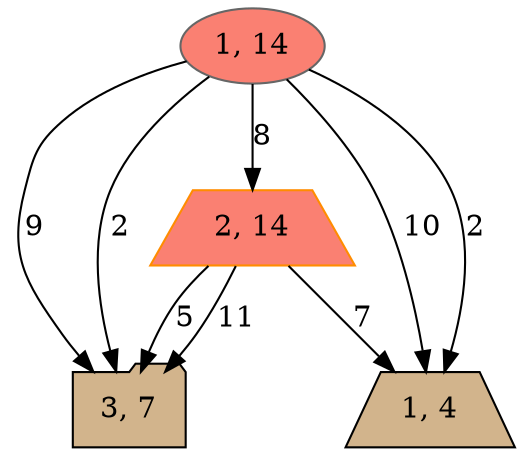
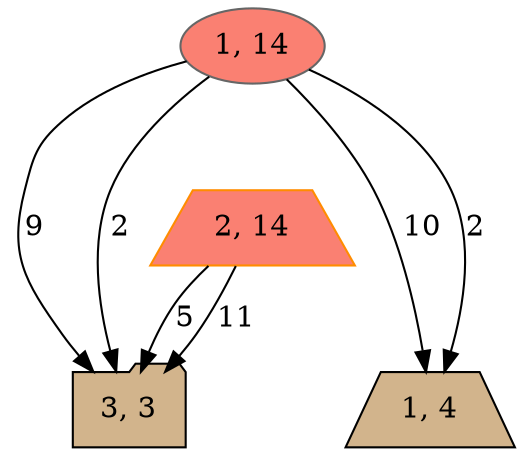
edge "1, 14" -> "2, 14": removed, label "8"
edge "2, 14" -> "1, 4": removed, label "7"
node "3, 7": label "3, 7" -> "3, 3"
